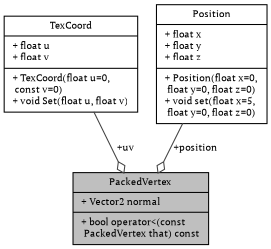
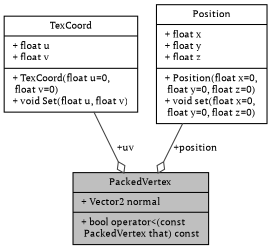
node "TexCoord": text "const v=0)" -> "float v=0)"
node "Position": text "+ void set(float x=5," -> "+ void set(float x=0,"
